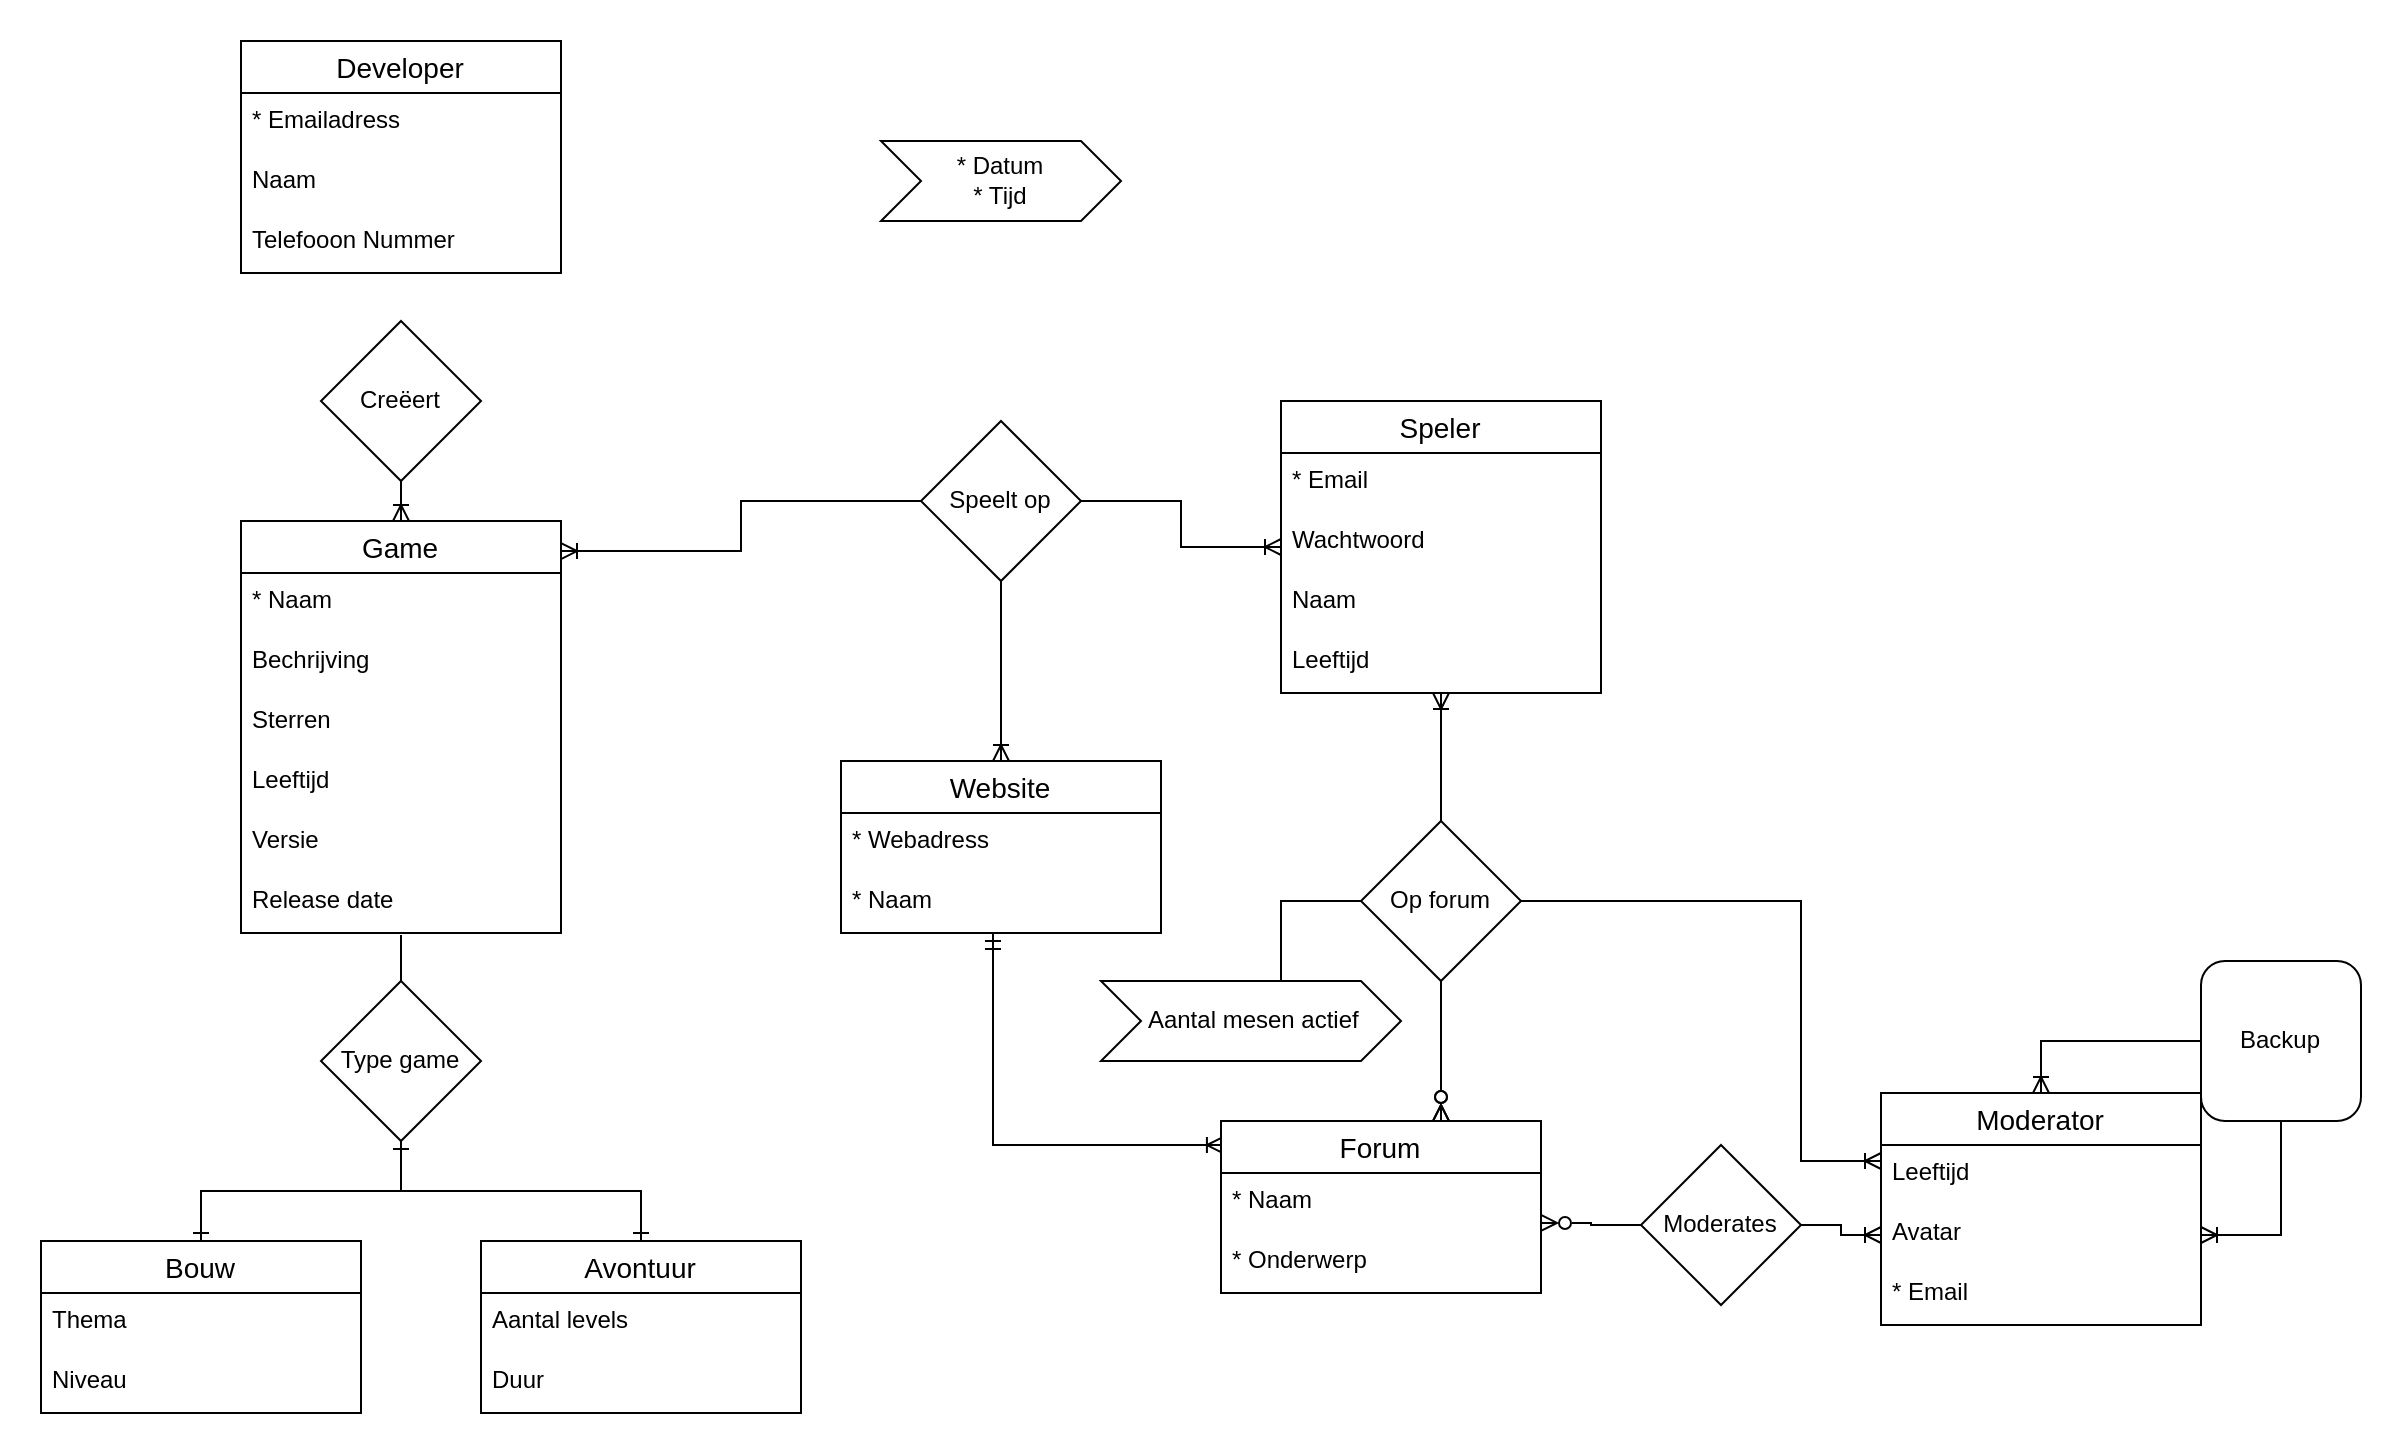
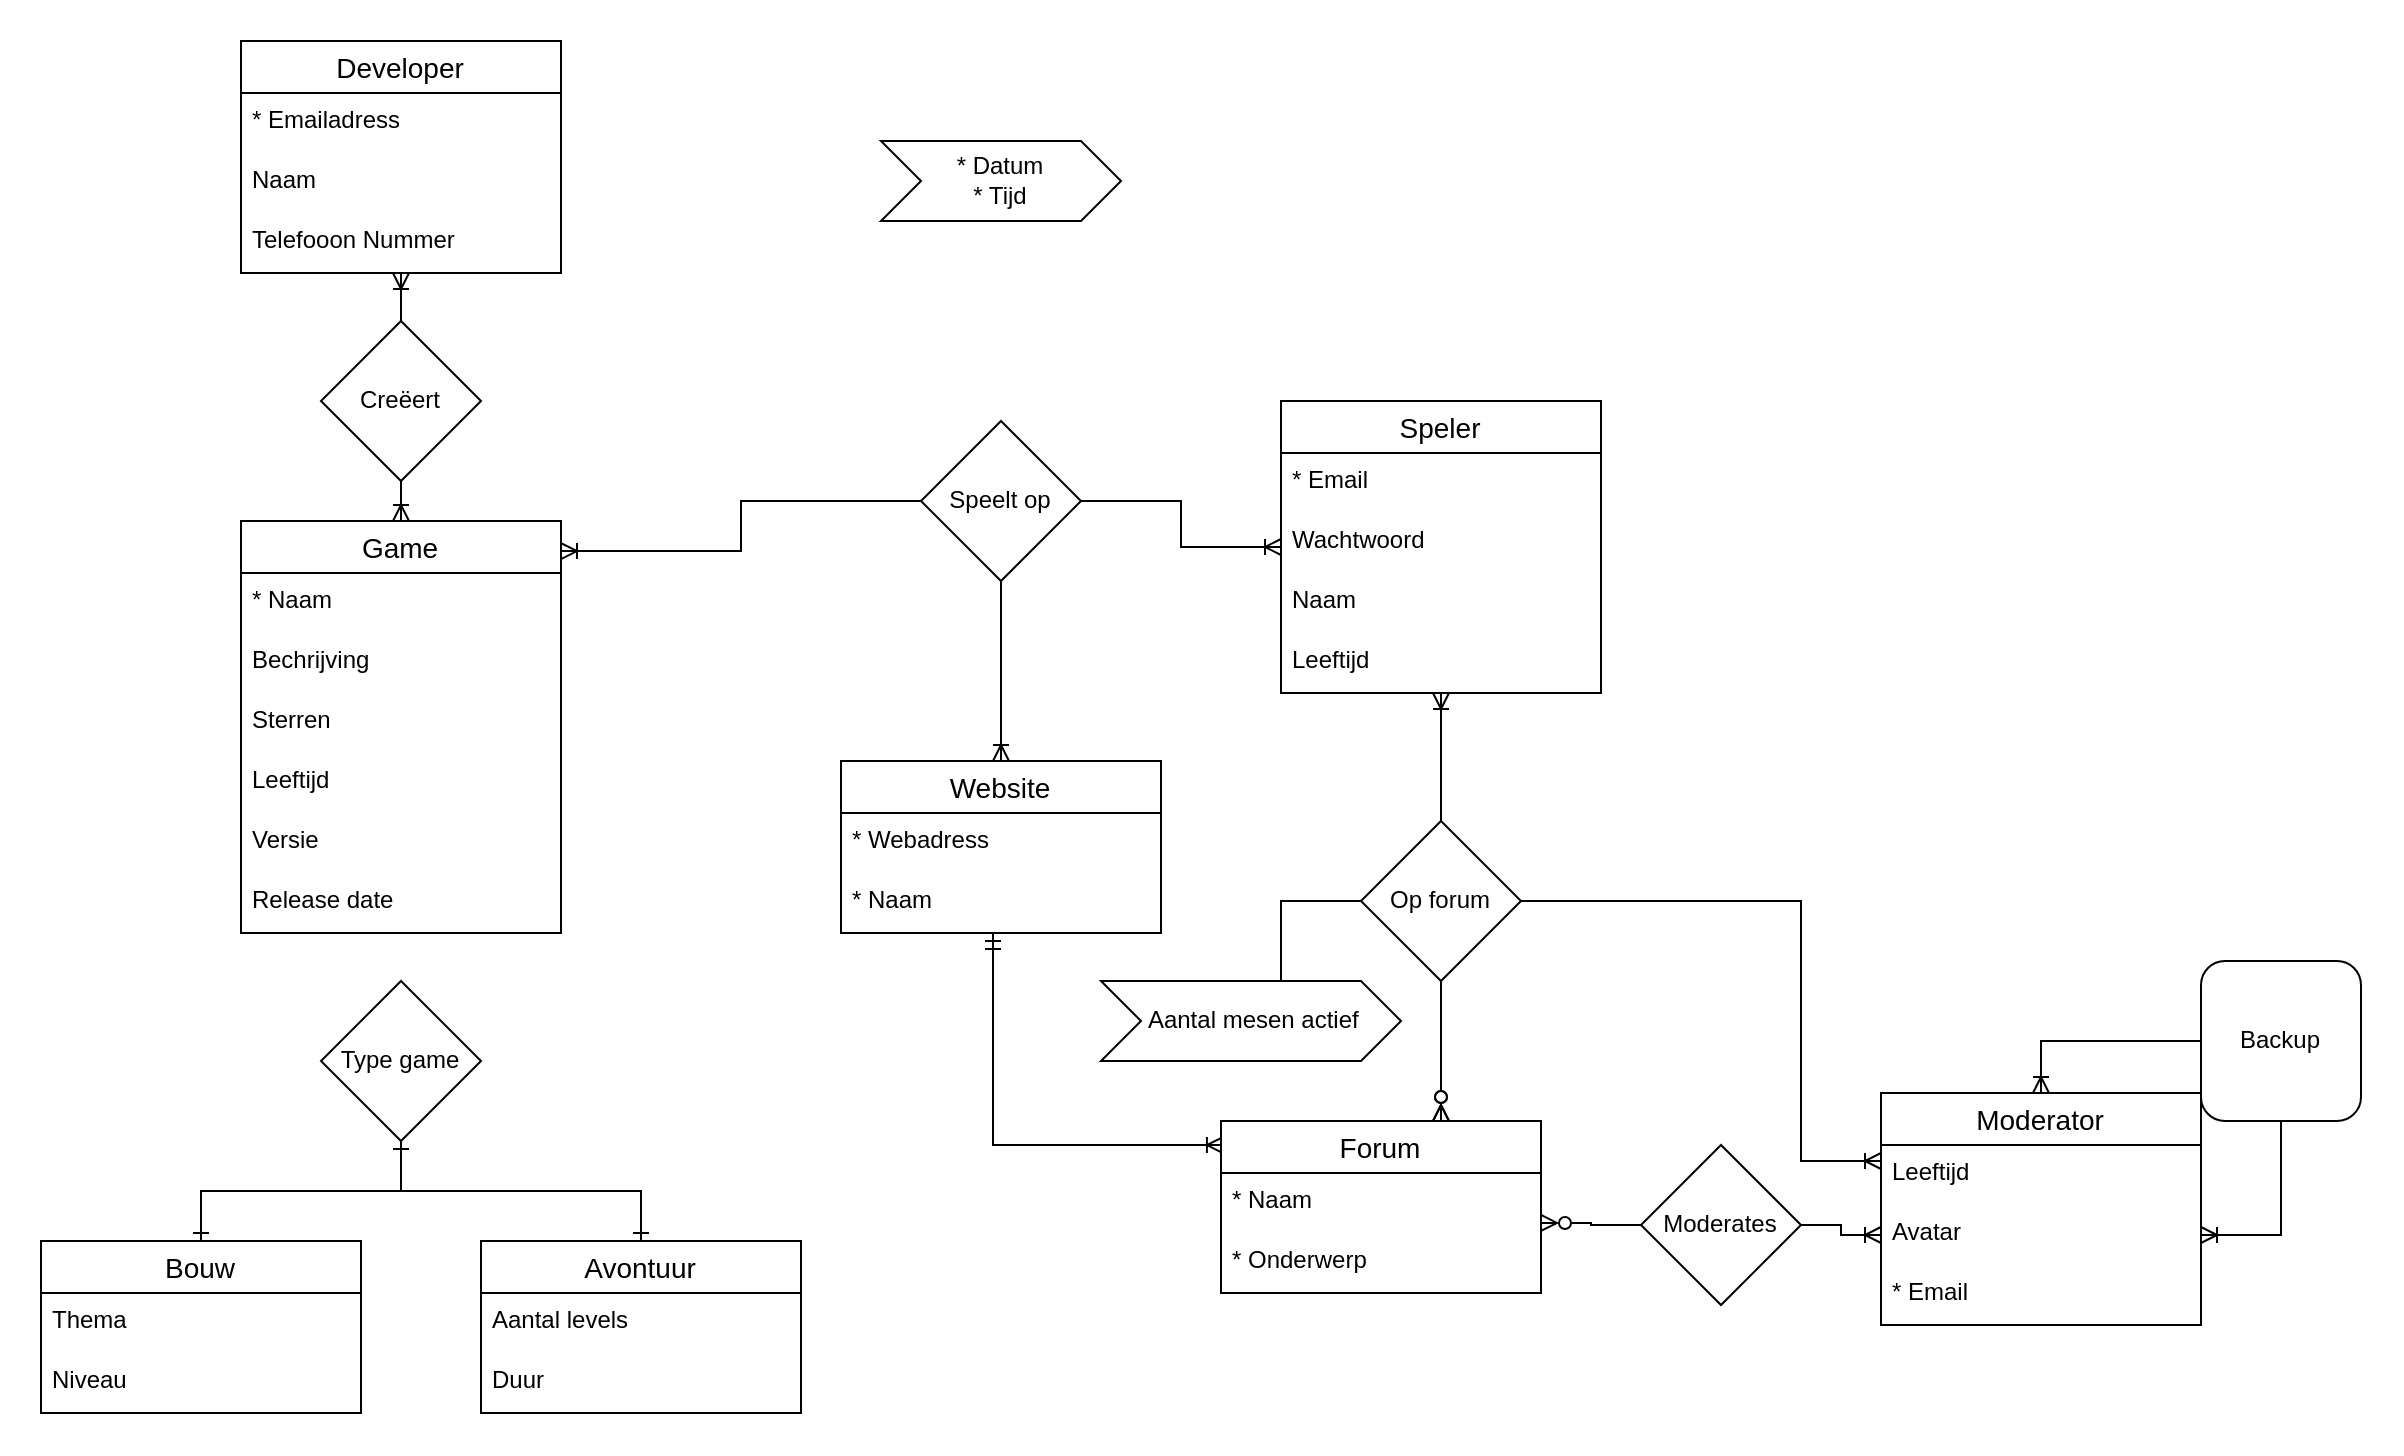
edge "Creëert" -> "Developer": added
edge "Release date" -- "Type game": removed
